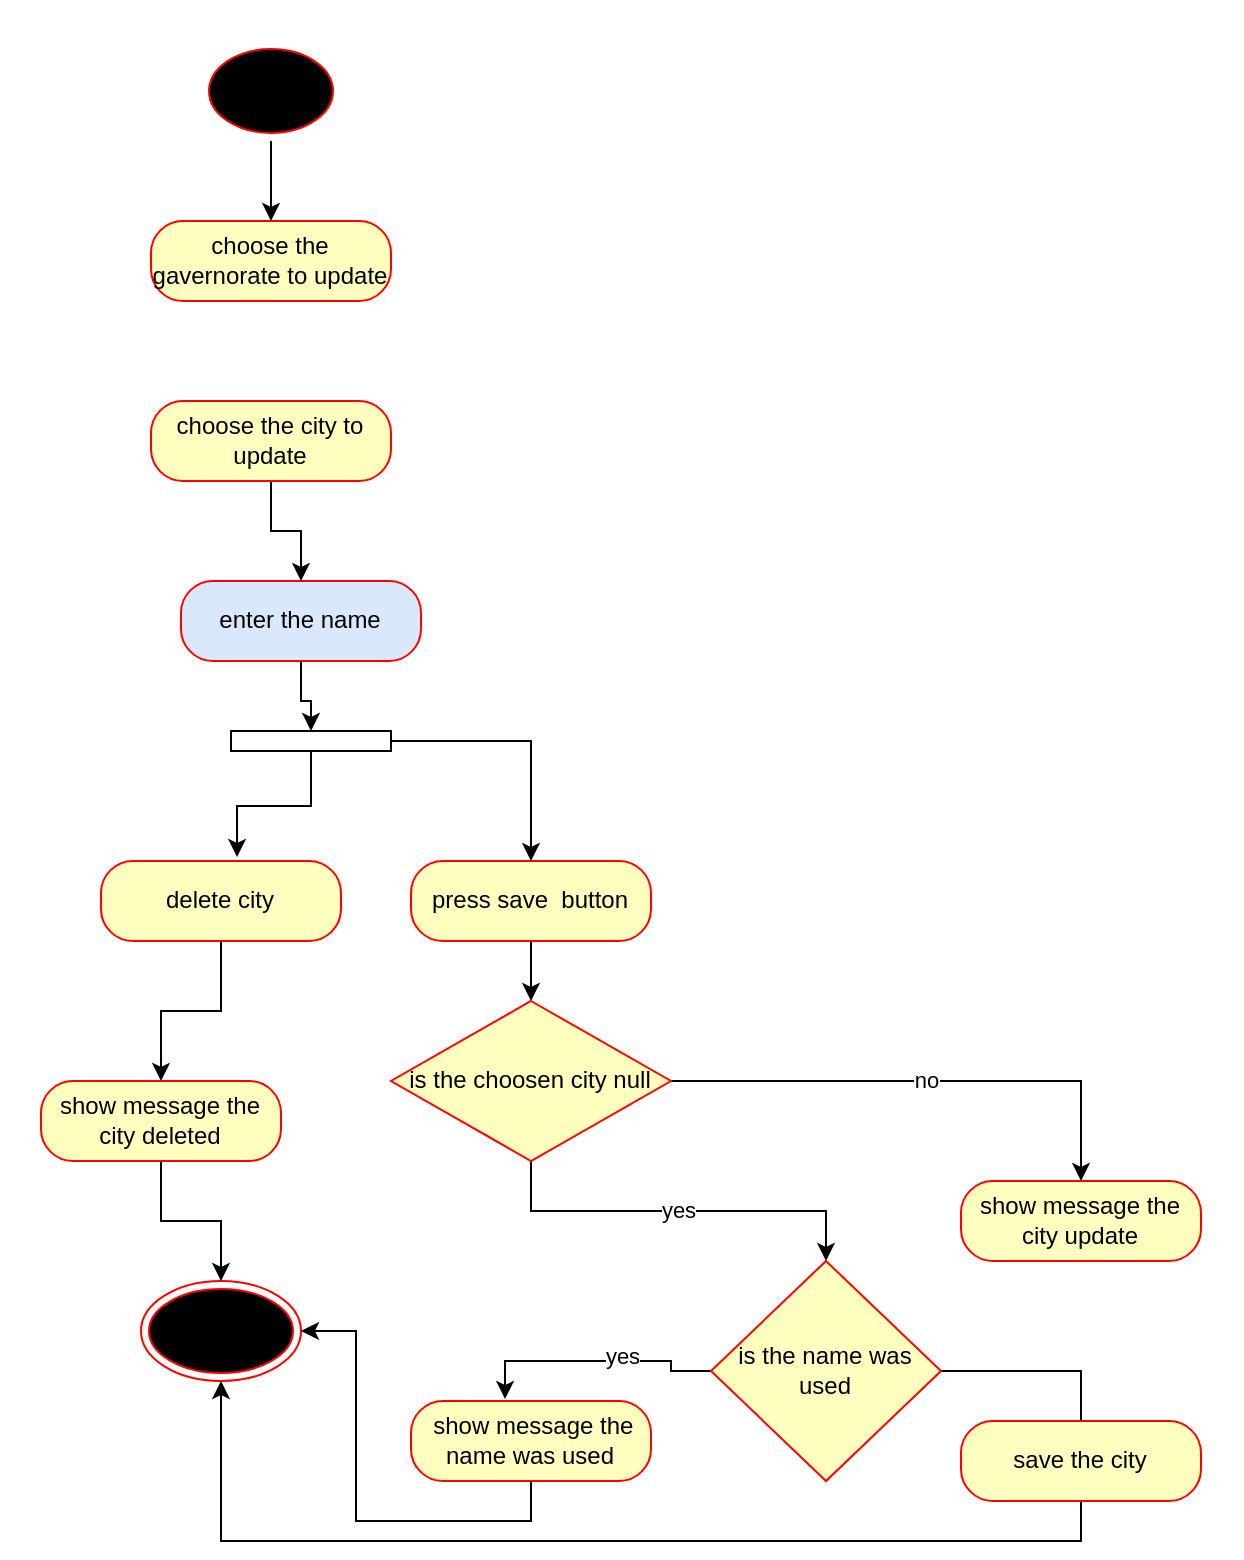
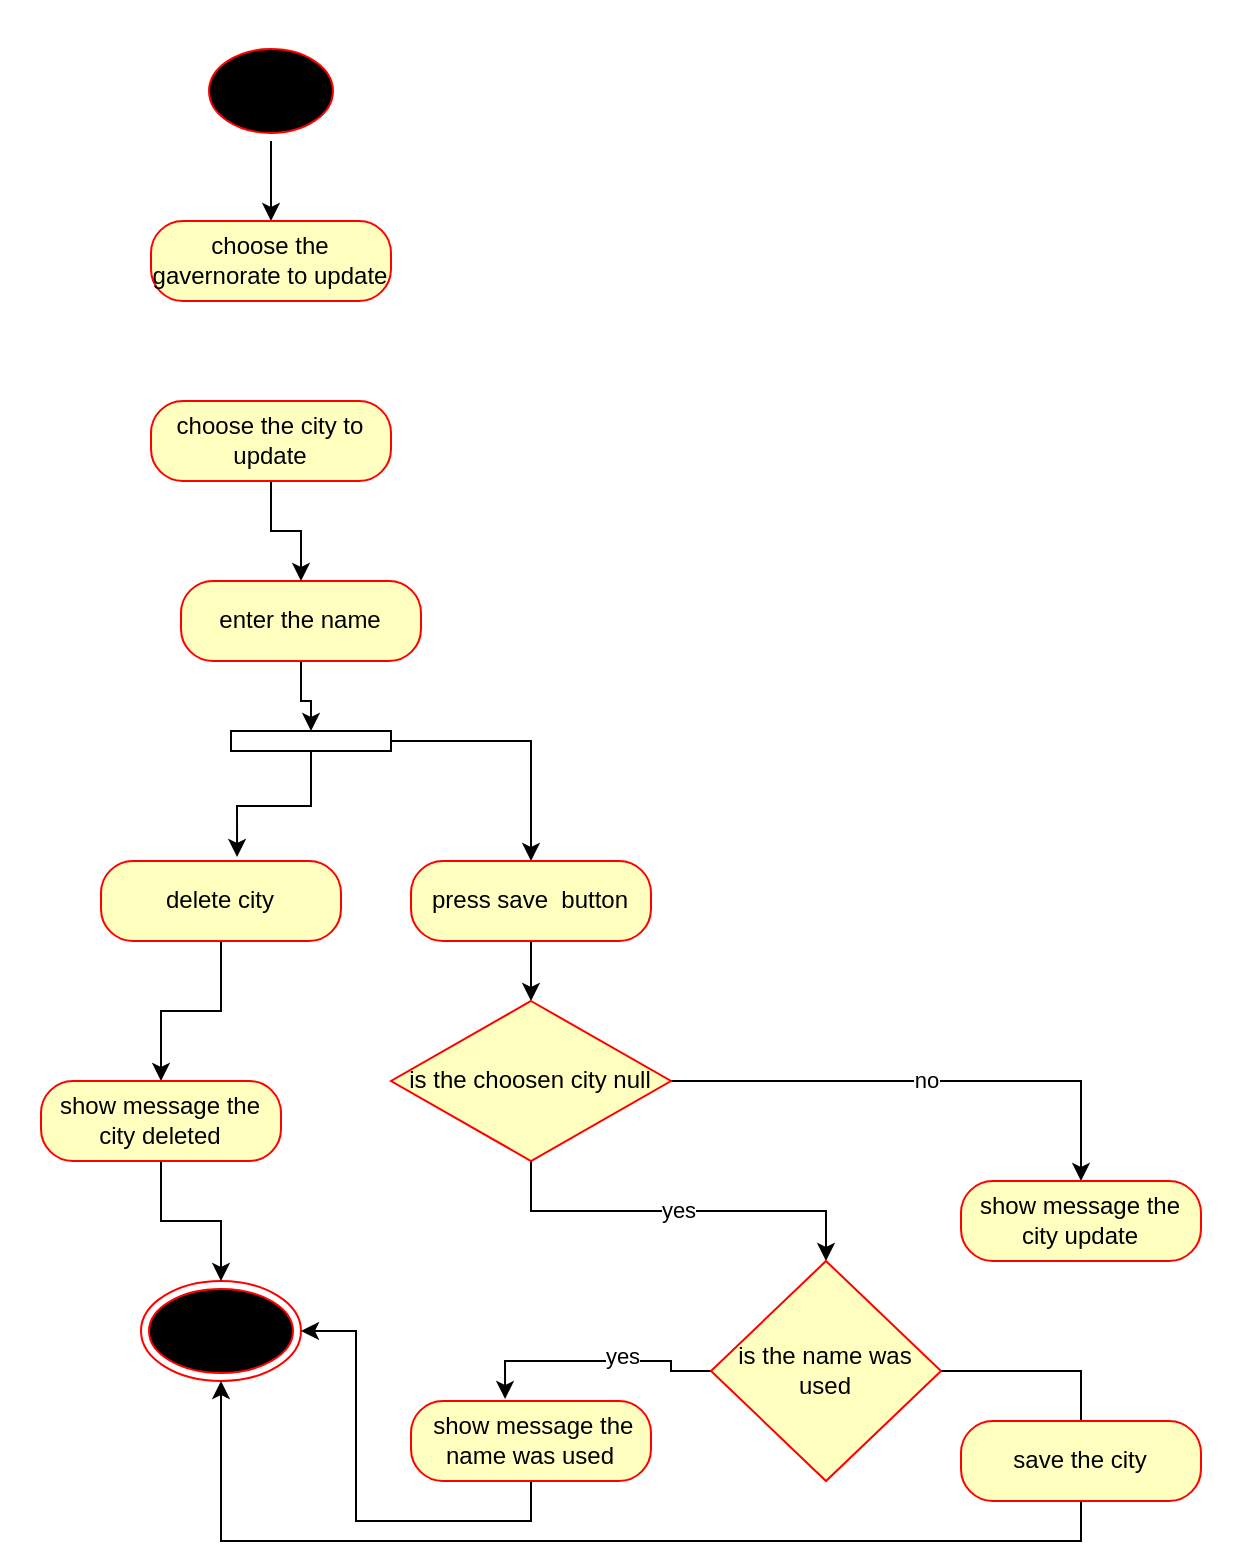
node "enter the name": fillcolor #dae8fc -> #ffffc0
